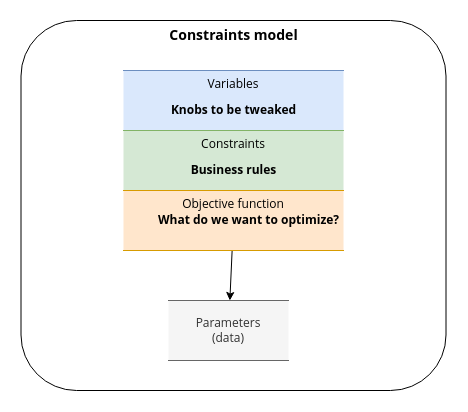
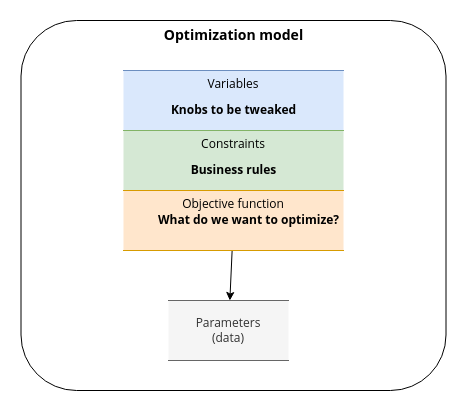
node "Constraints model": label "Constraints model" -> "Optimization model"
